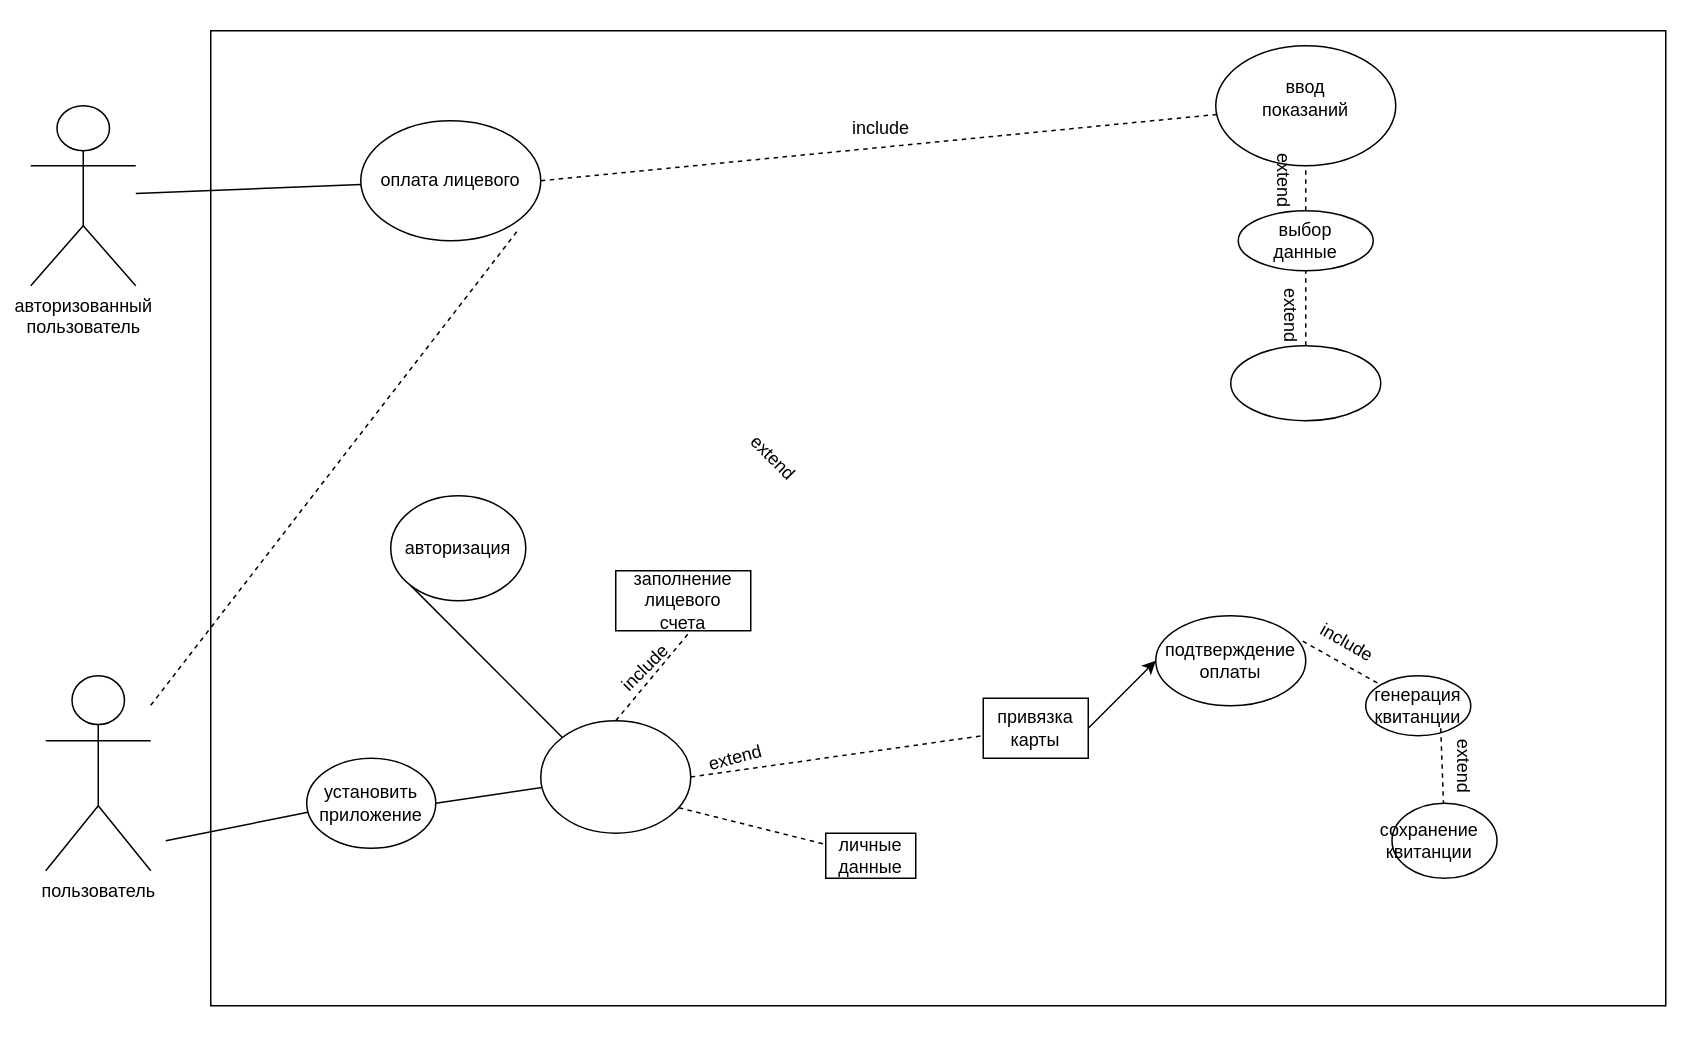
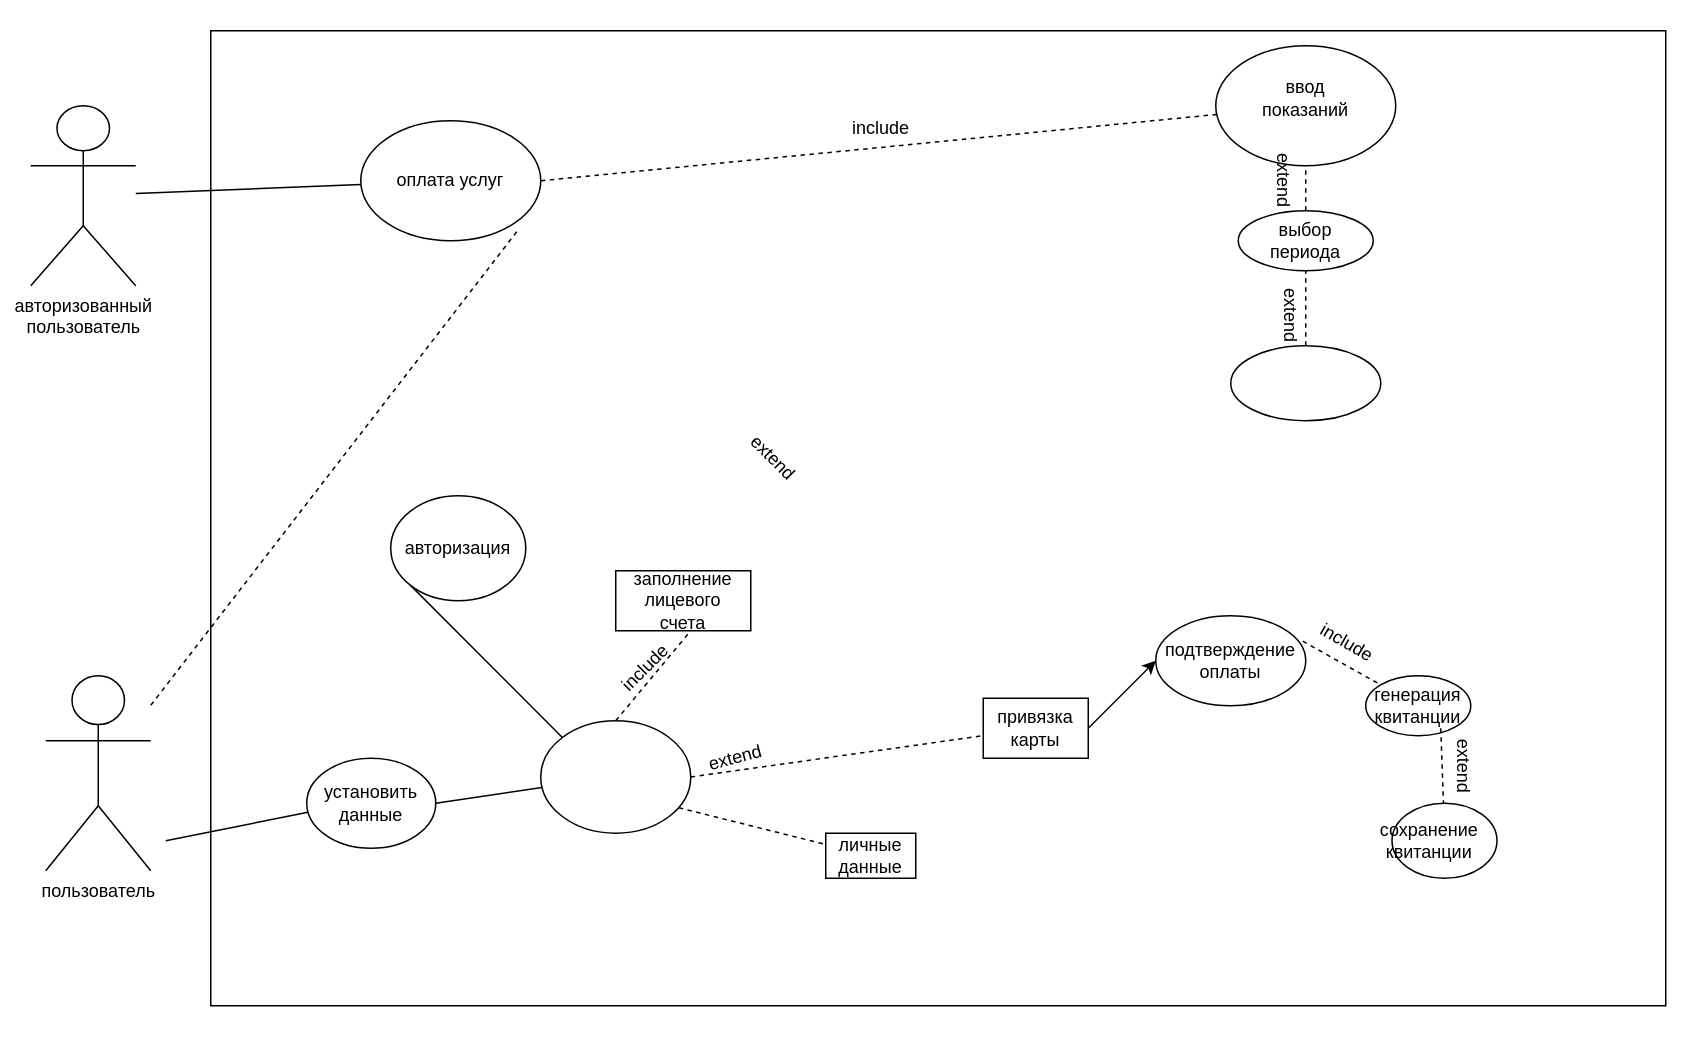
node "оплата лицевого": label "оплата лицевого" -> "оплата услуг"
node "выбор данные": label "выбор данные" -> "выбор периода"
node "установить приложение": label "установить приложение" -> "установить данные"
